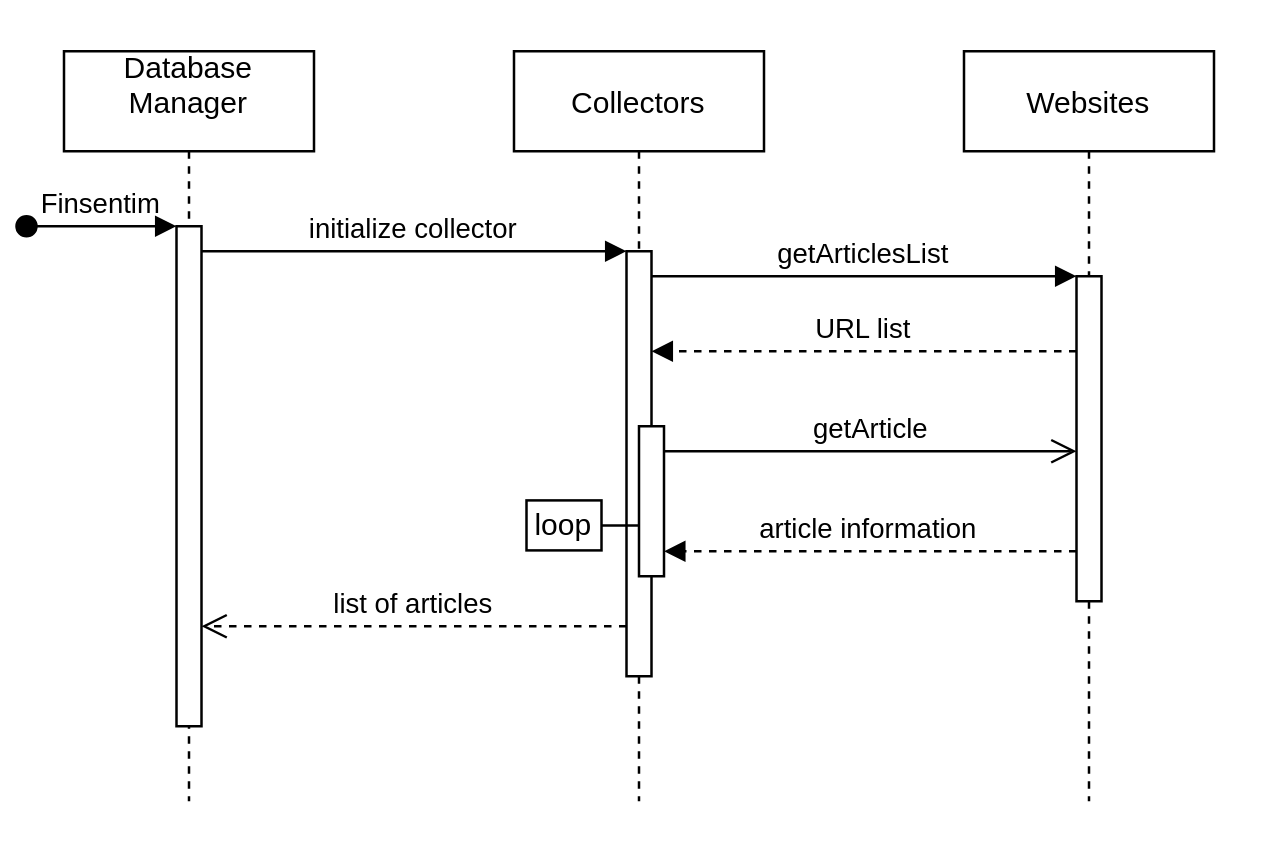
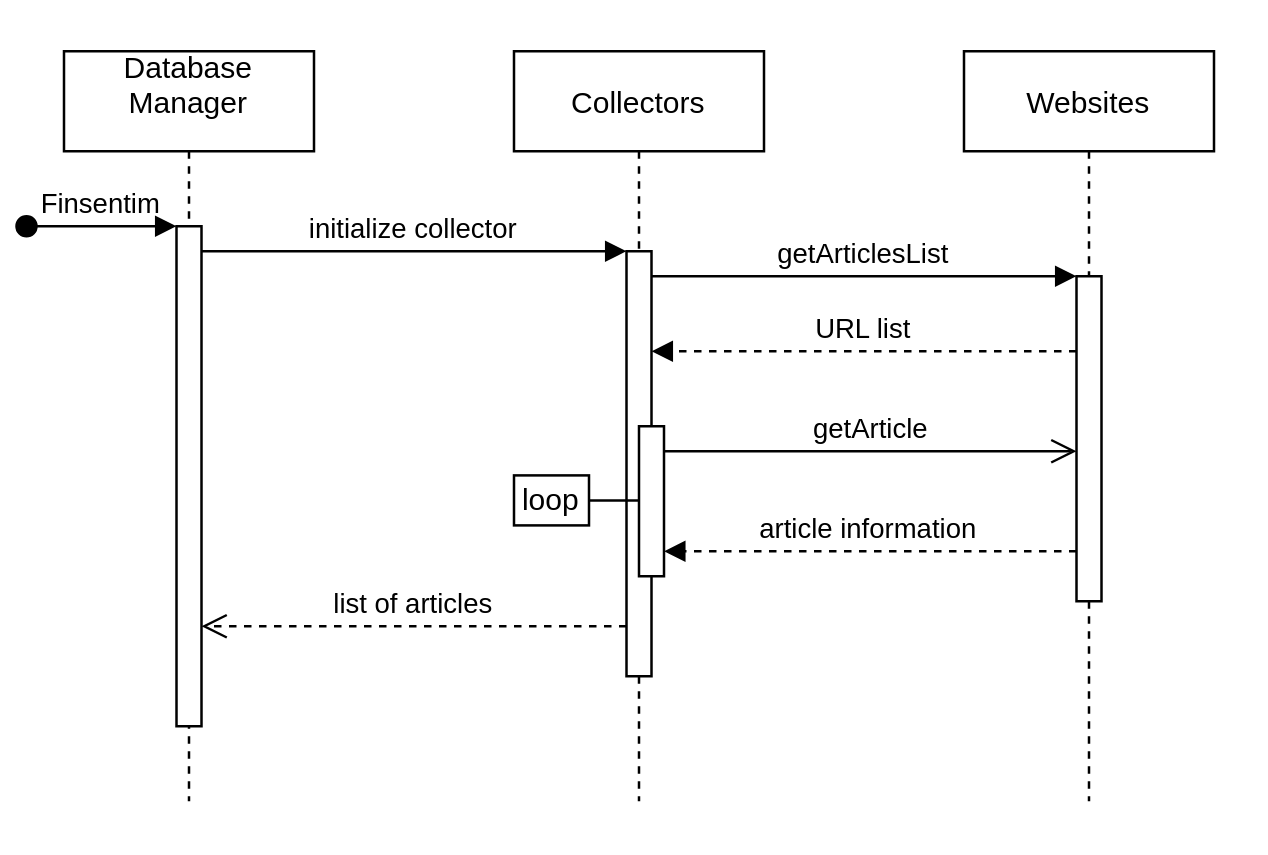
node "loop": moved (564, 525) -> (551, 500)
